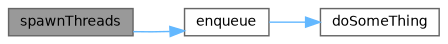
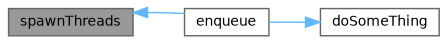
edge "spawnThreads" -> "enqueue": reversed
